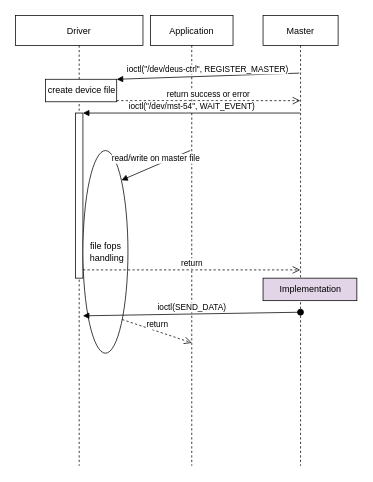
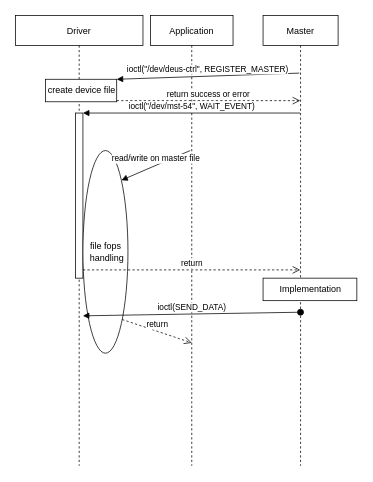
node "Implementation": fillcolor #e1d5e7 -> #ffffff
